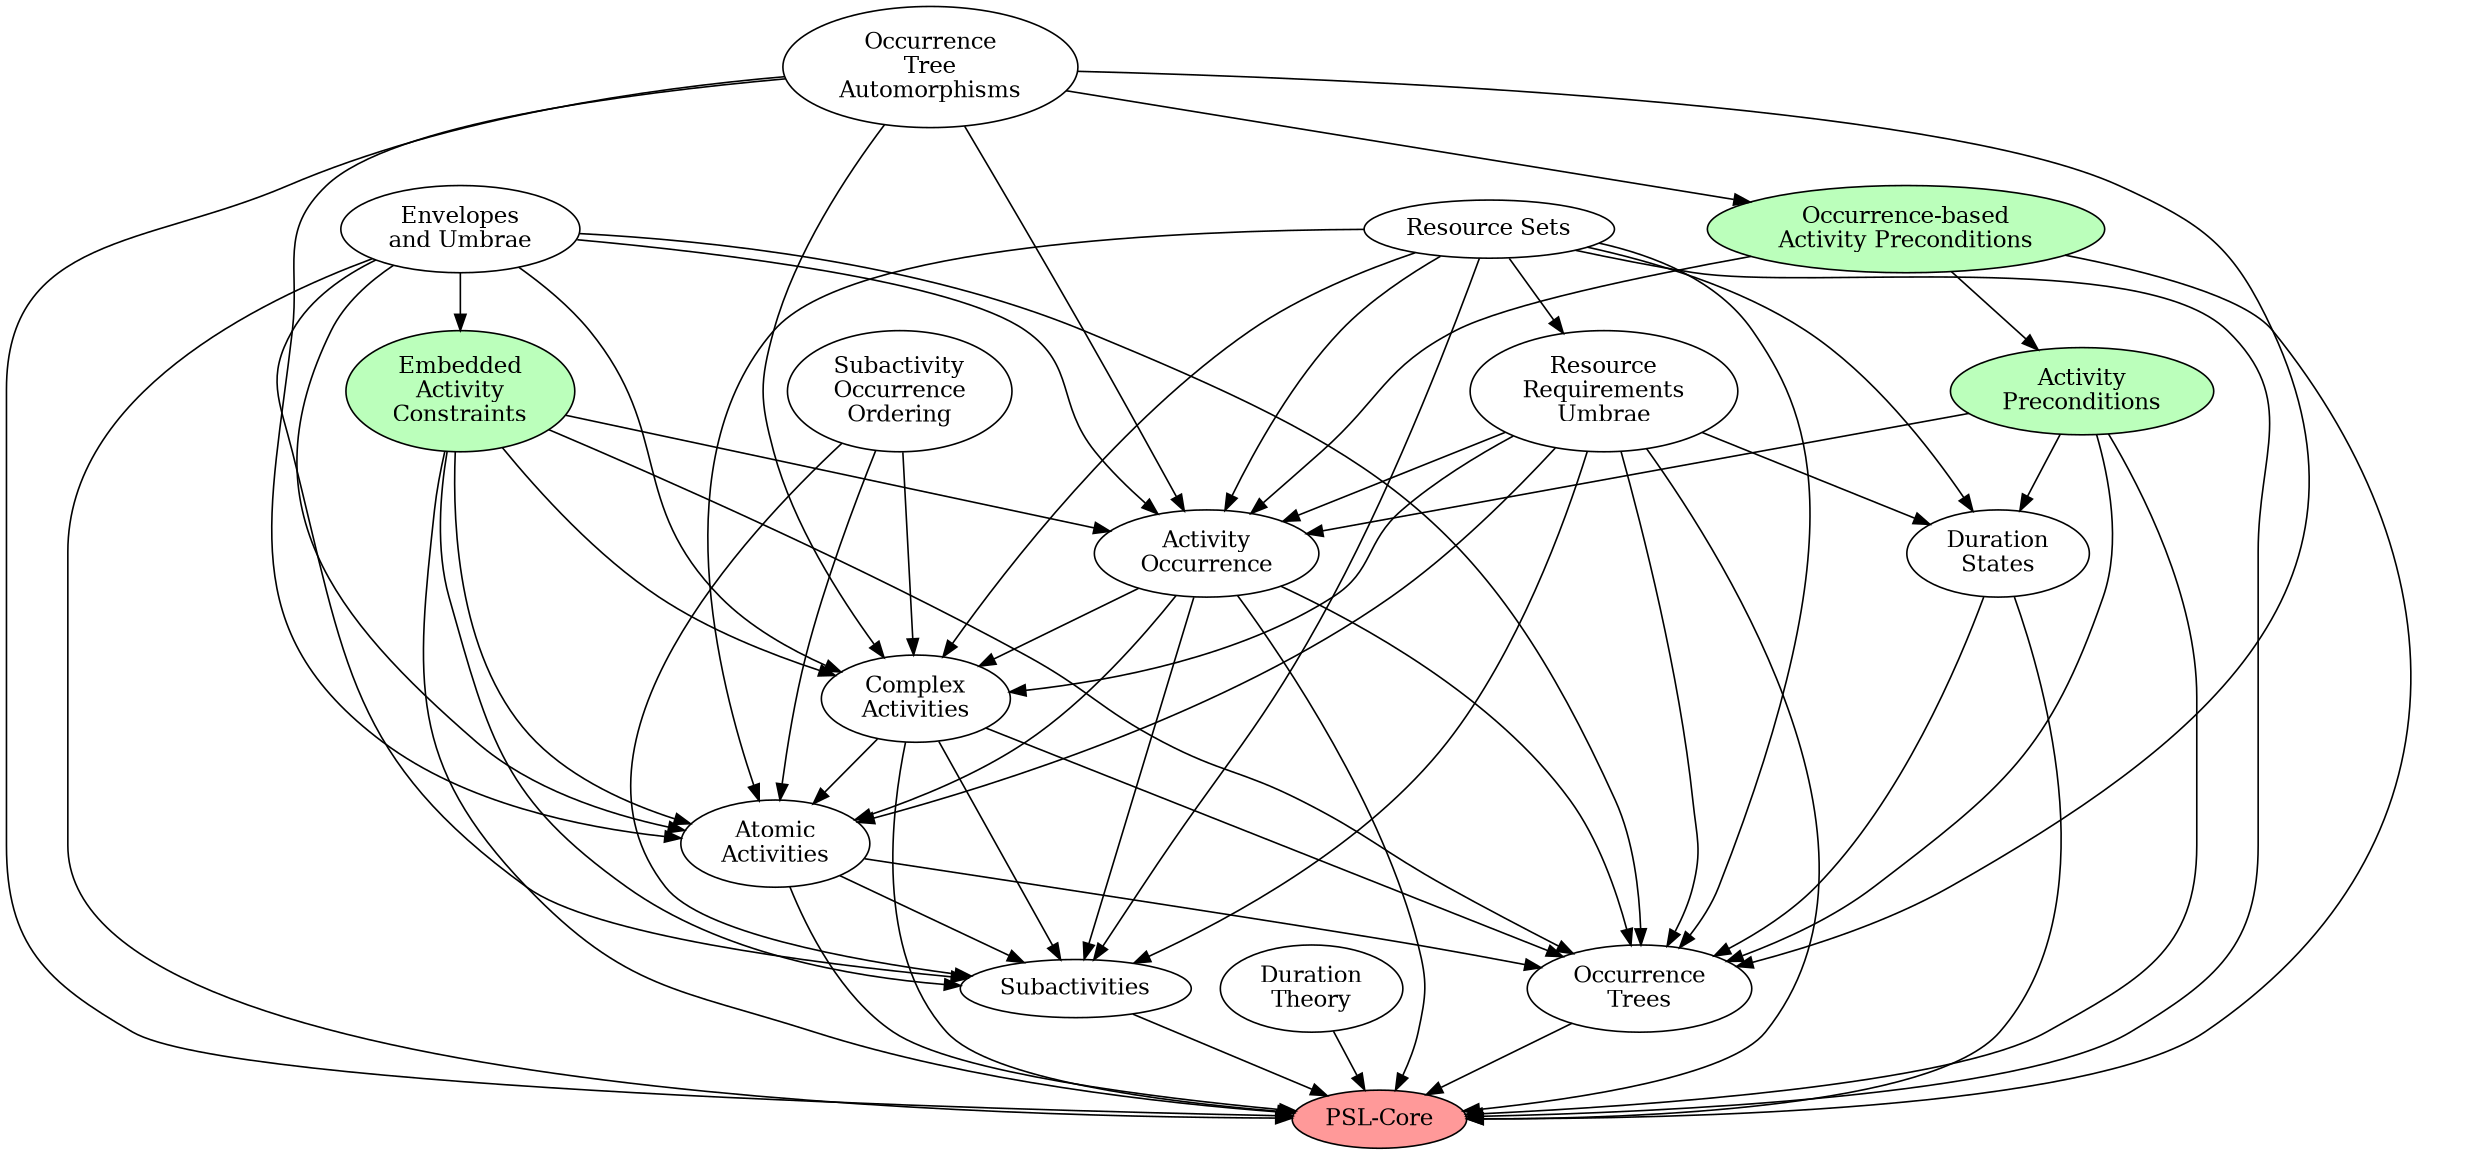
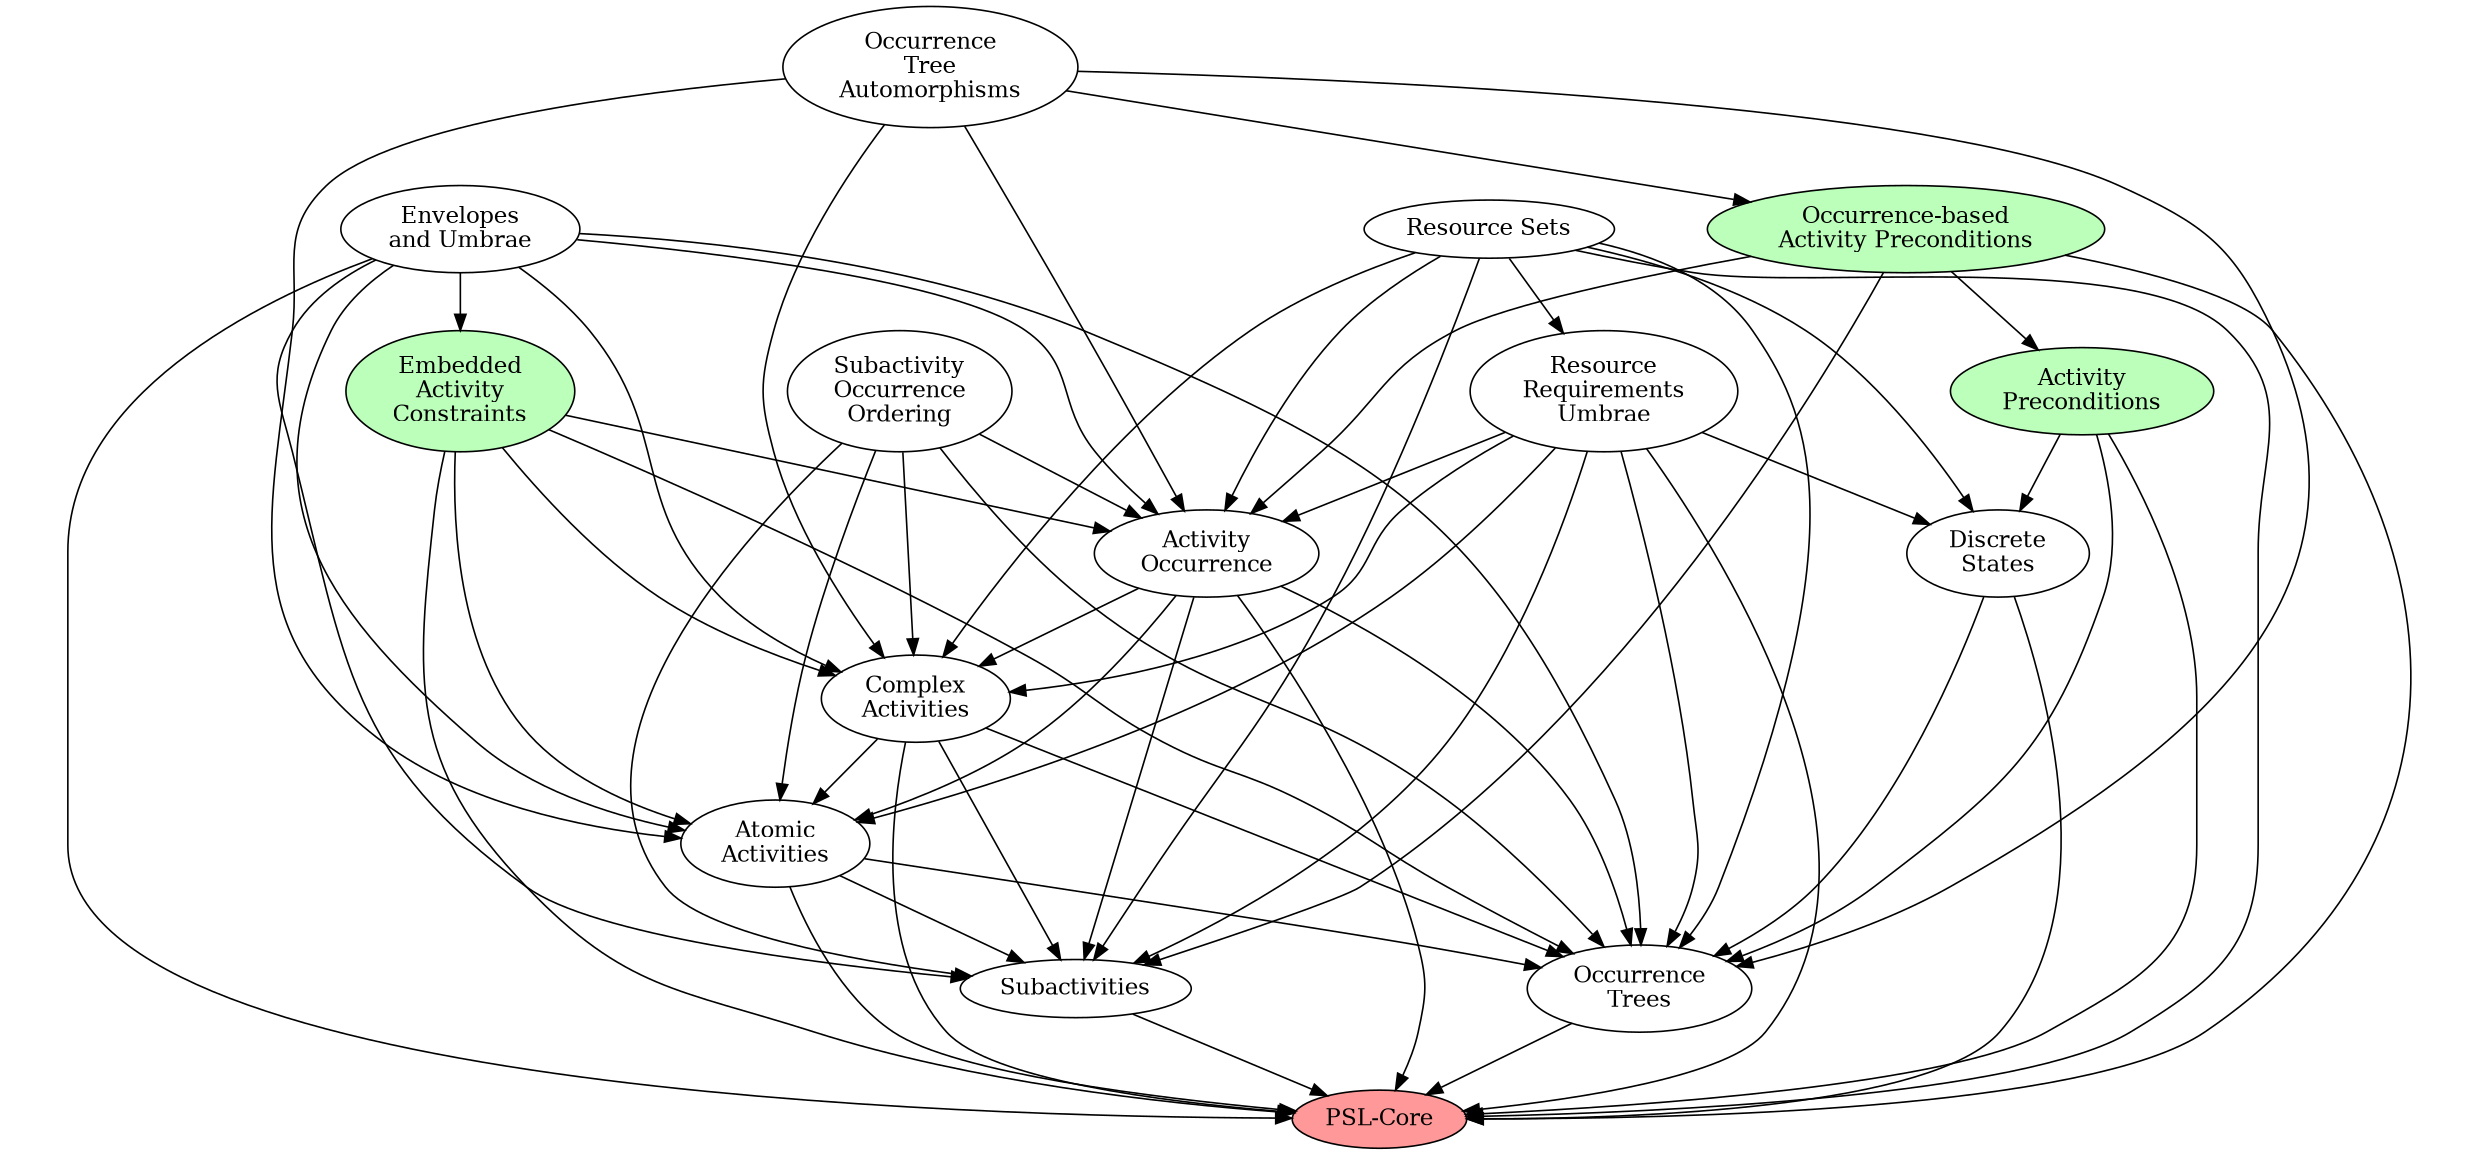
edge "Resource Sets" -> "Atomic Activities": removed
edge "Activity Preconditions" -> "Activity Occurrence": now "Subactivity Occurrence Ordering" -> "Activity Occurrence"
node "Duration States": label "Duration States" -> "Discrete States"
edge "Subactivity Occurrence Ordering" -> "Occurrence Trees": added
edge "Embedded Activity Constraints" -> "Subactivities": now "Occurrence-based Activity Preconditions" -> "Subactivities"
edge "Occurrence Tree Automorphisms" -> "PSL-Core": removed
node "Duration Theory": removed
